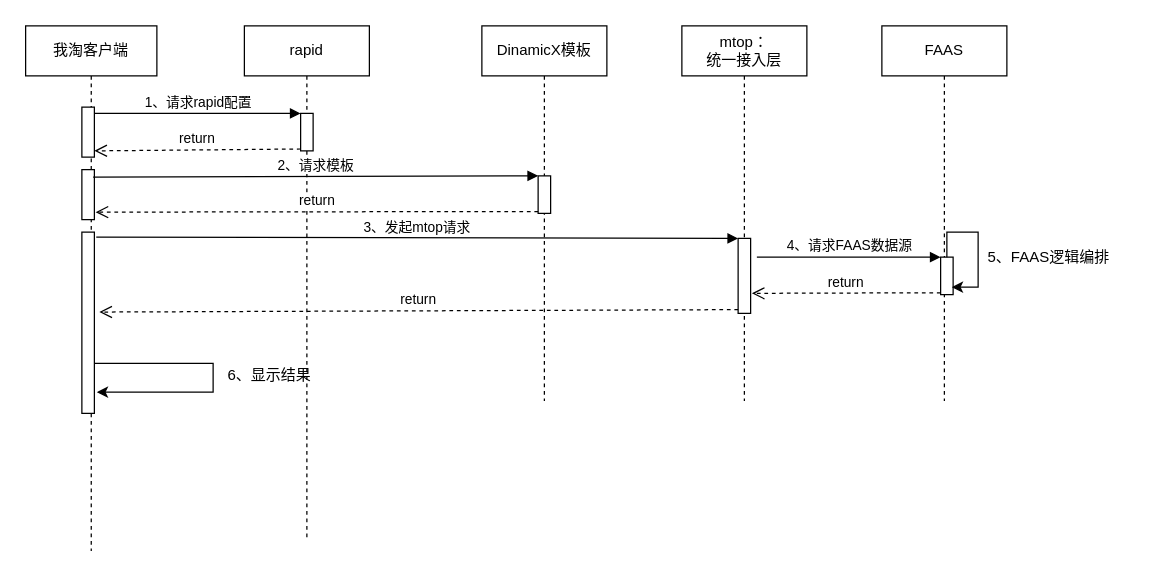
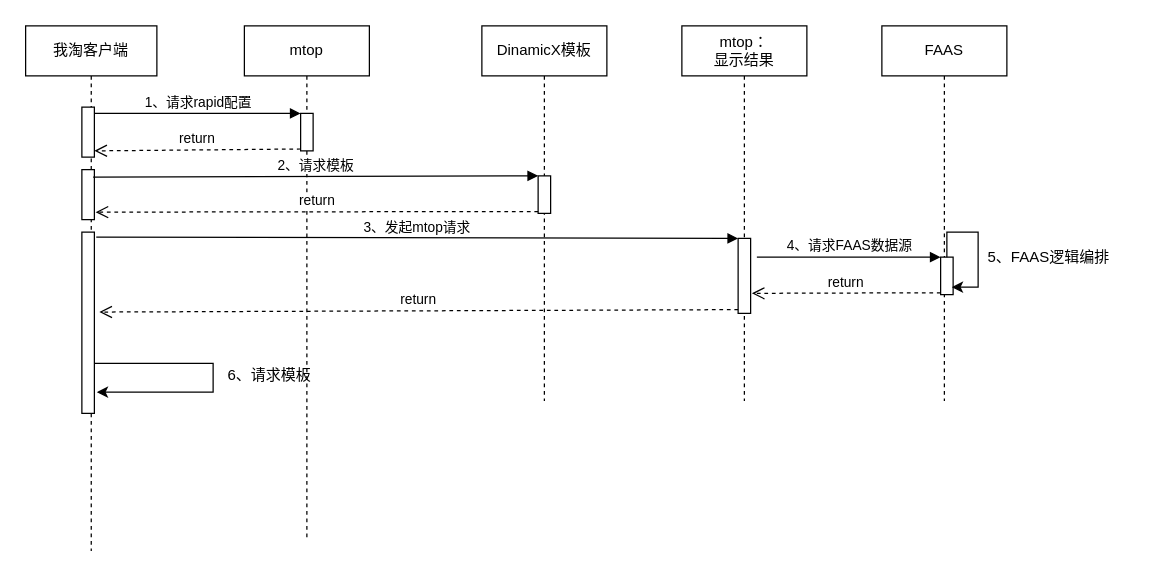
node "rapid": label "rapid" -> "mtop"
node "mtop： 统一接入层": label "mtop： 统一接入层" -> "mtop： 显示结果"
node "6、显示结果": label "6、显示结果" -> "6、请求模板"
